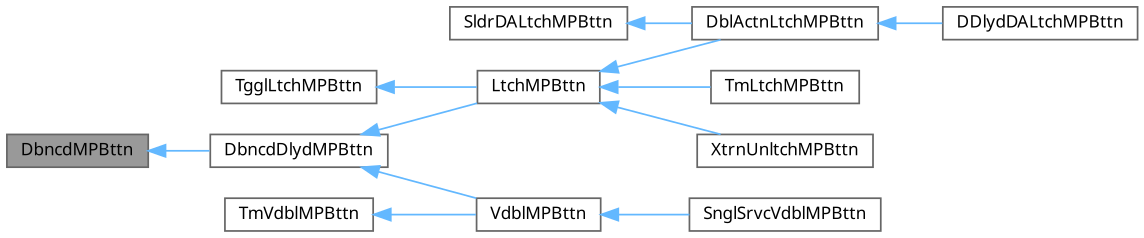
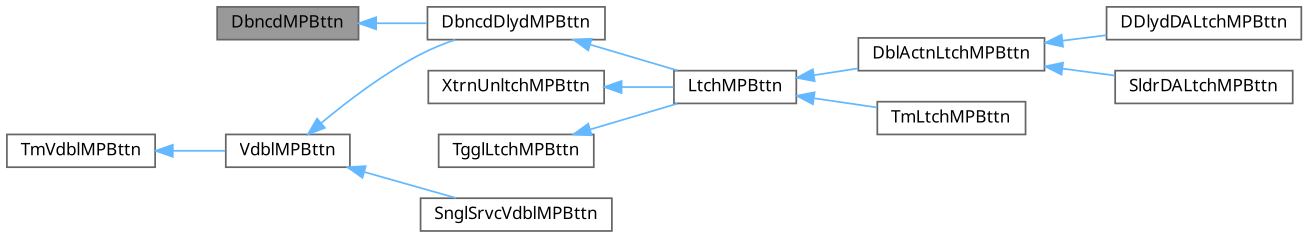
edge "DblActnLtchMPBttn" -> "SldrDALtchMPBttn": reversed
edge "XtrnUnltchMPBttn" -> "LtchMPBttn": reversed
edge "VdblMPBttn" -> "DbncdDlydMPBttn": reversed
